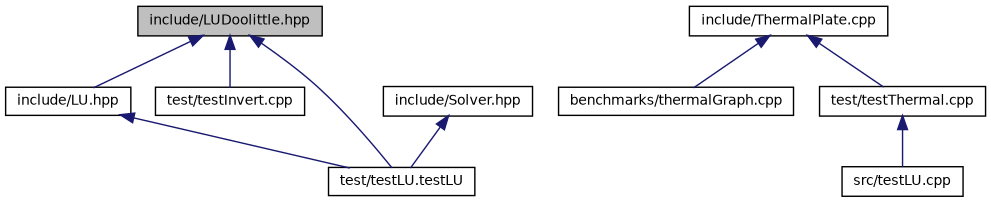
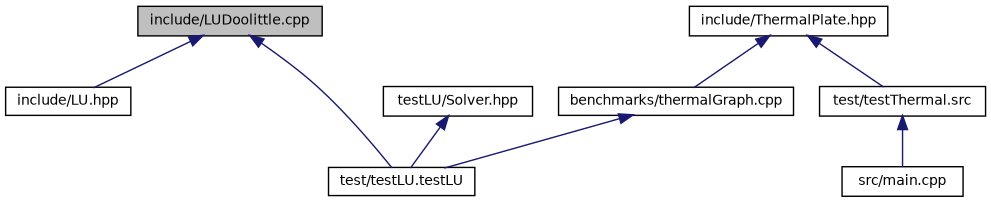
node "include/LUDoolittle.hpp": label "include/LUDoolittle.hpp" -> "include/LUDoolittle.cpp"
node "include/ThermalPlate.cpp": label "include/ThermalPlate.cpp" -> "include/ThermalPlate.hpp"
node "test/testInvert.cpp": removed
node "include/Solver.hpp": label "include/Solver.hpp" -> "testLU/Solver.hpp"
node "test/testThermal.cpp": label "test/testThermal.cpp" -> "test/testThermal.src"
edge "test/testLU.testLU" -> "include/LU.hpp": now "test/testLU.testLU" -> "benchmarks/thermalGraph.cpp"
node "src/testLU.cpp": label "src/testLU.cpp" -> "src/main.cpp"
